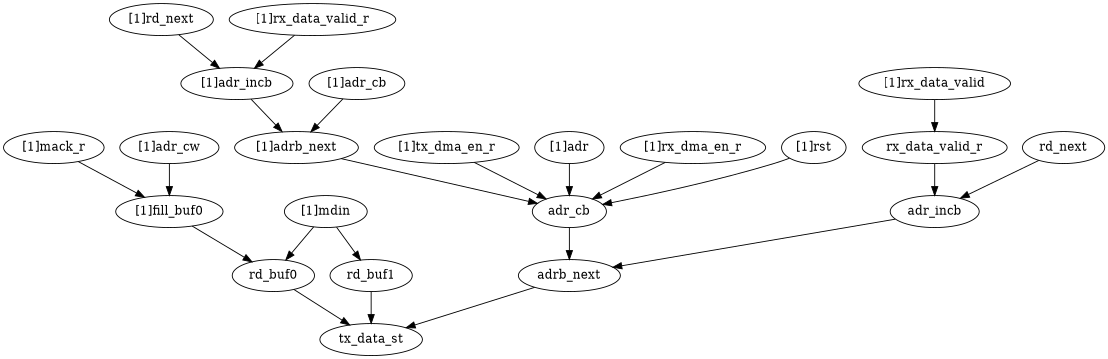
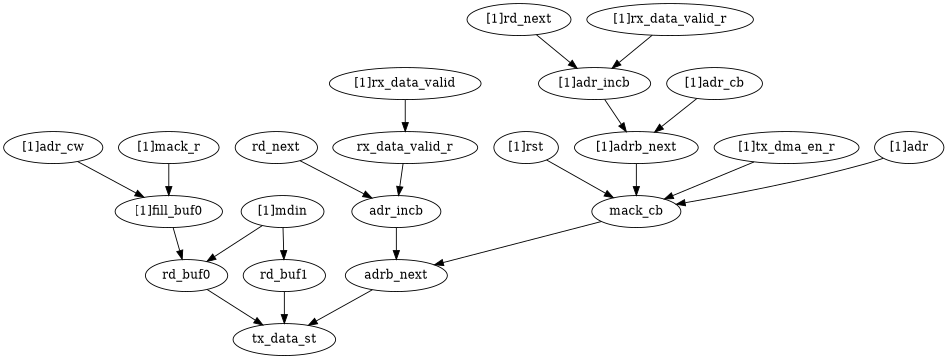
node "[1]rx_dma_en_r": removed
node "adr_cb": label "adr_cb" -> "mack_cb"
